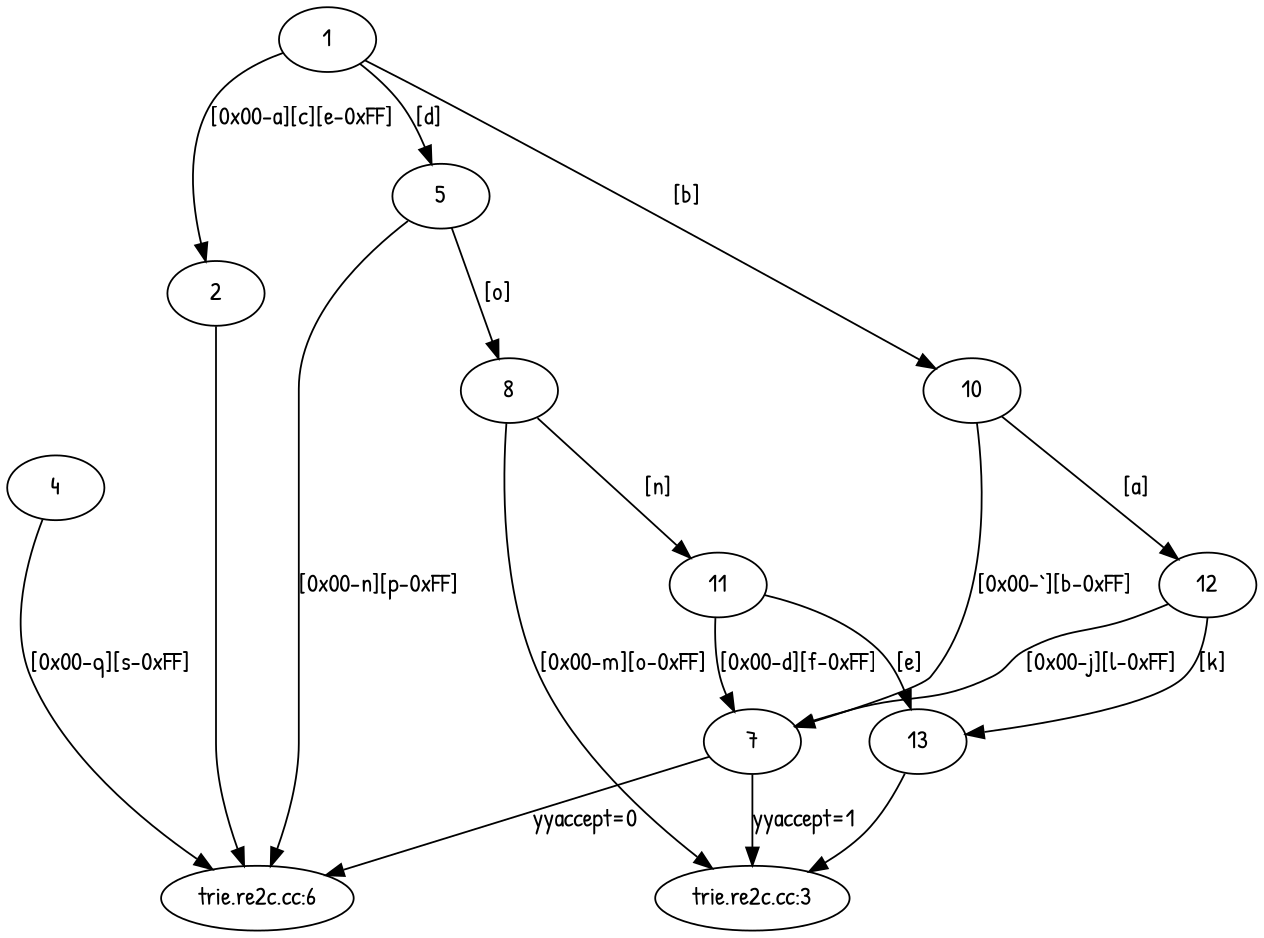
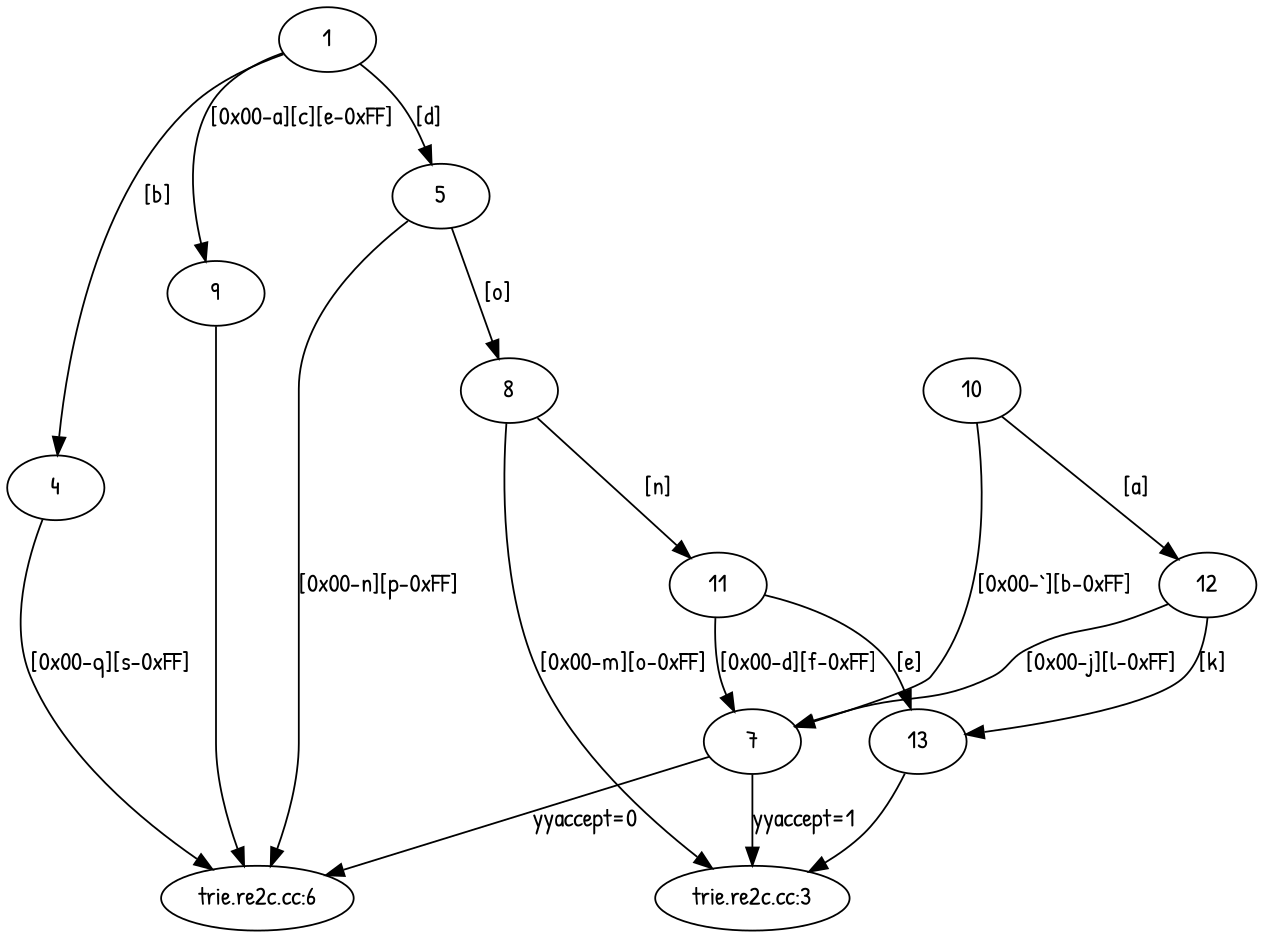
edge "1" -> "10": now "1" -> "4"
node "2": label "2" -> "9"
